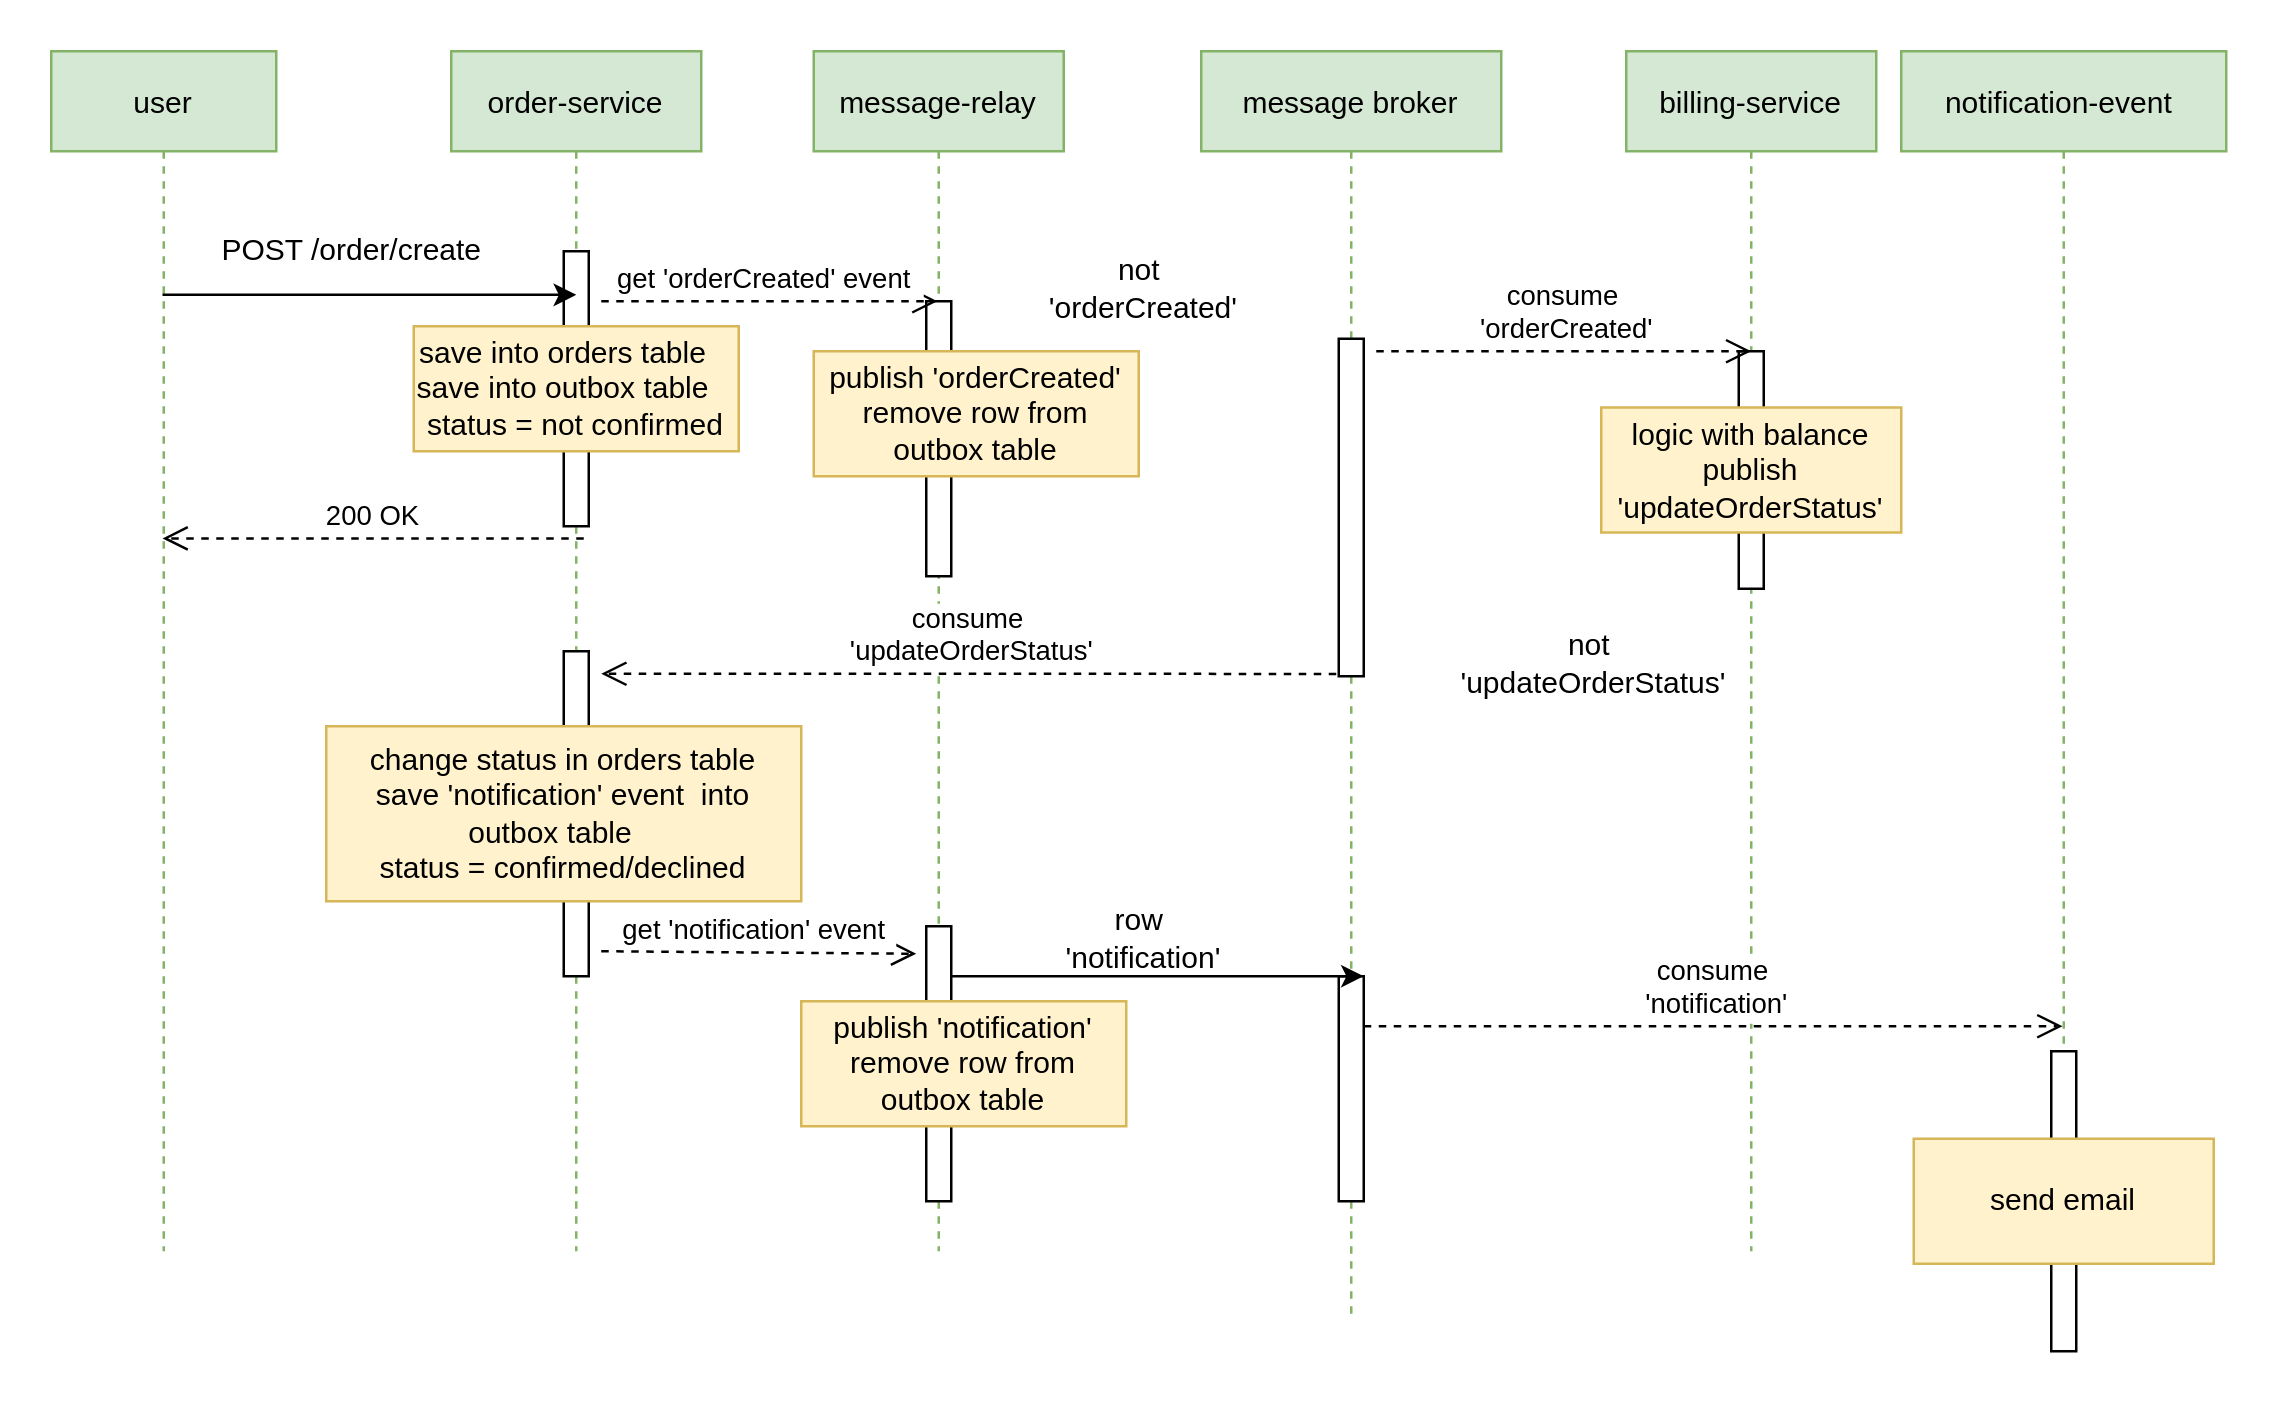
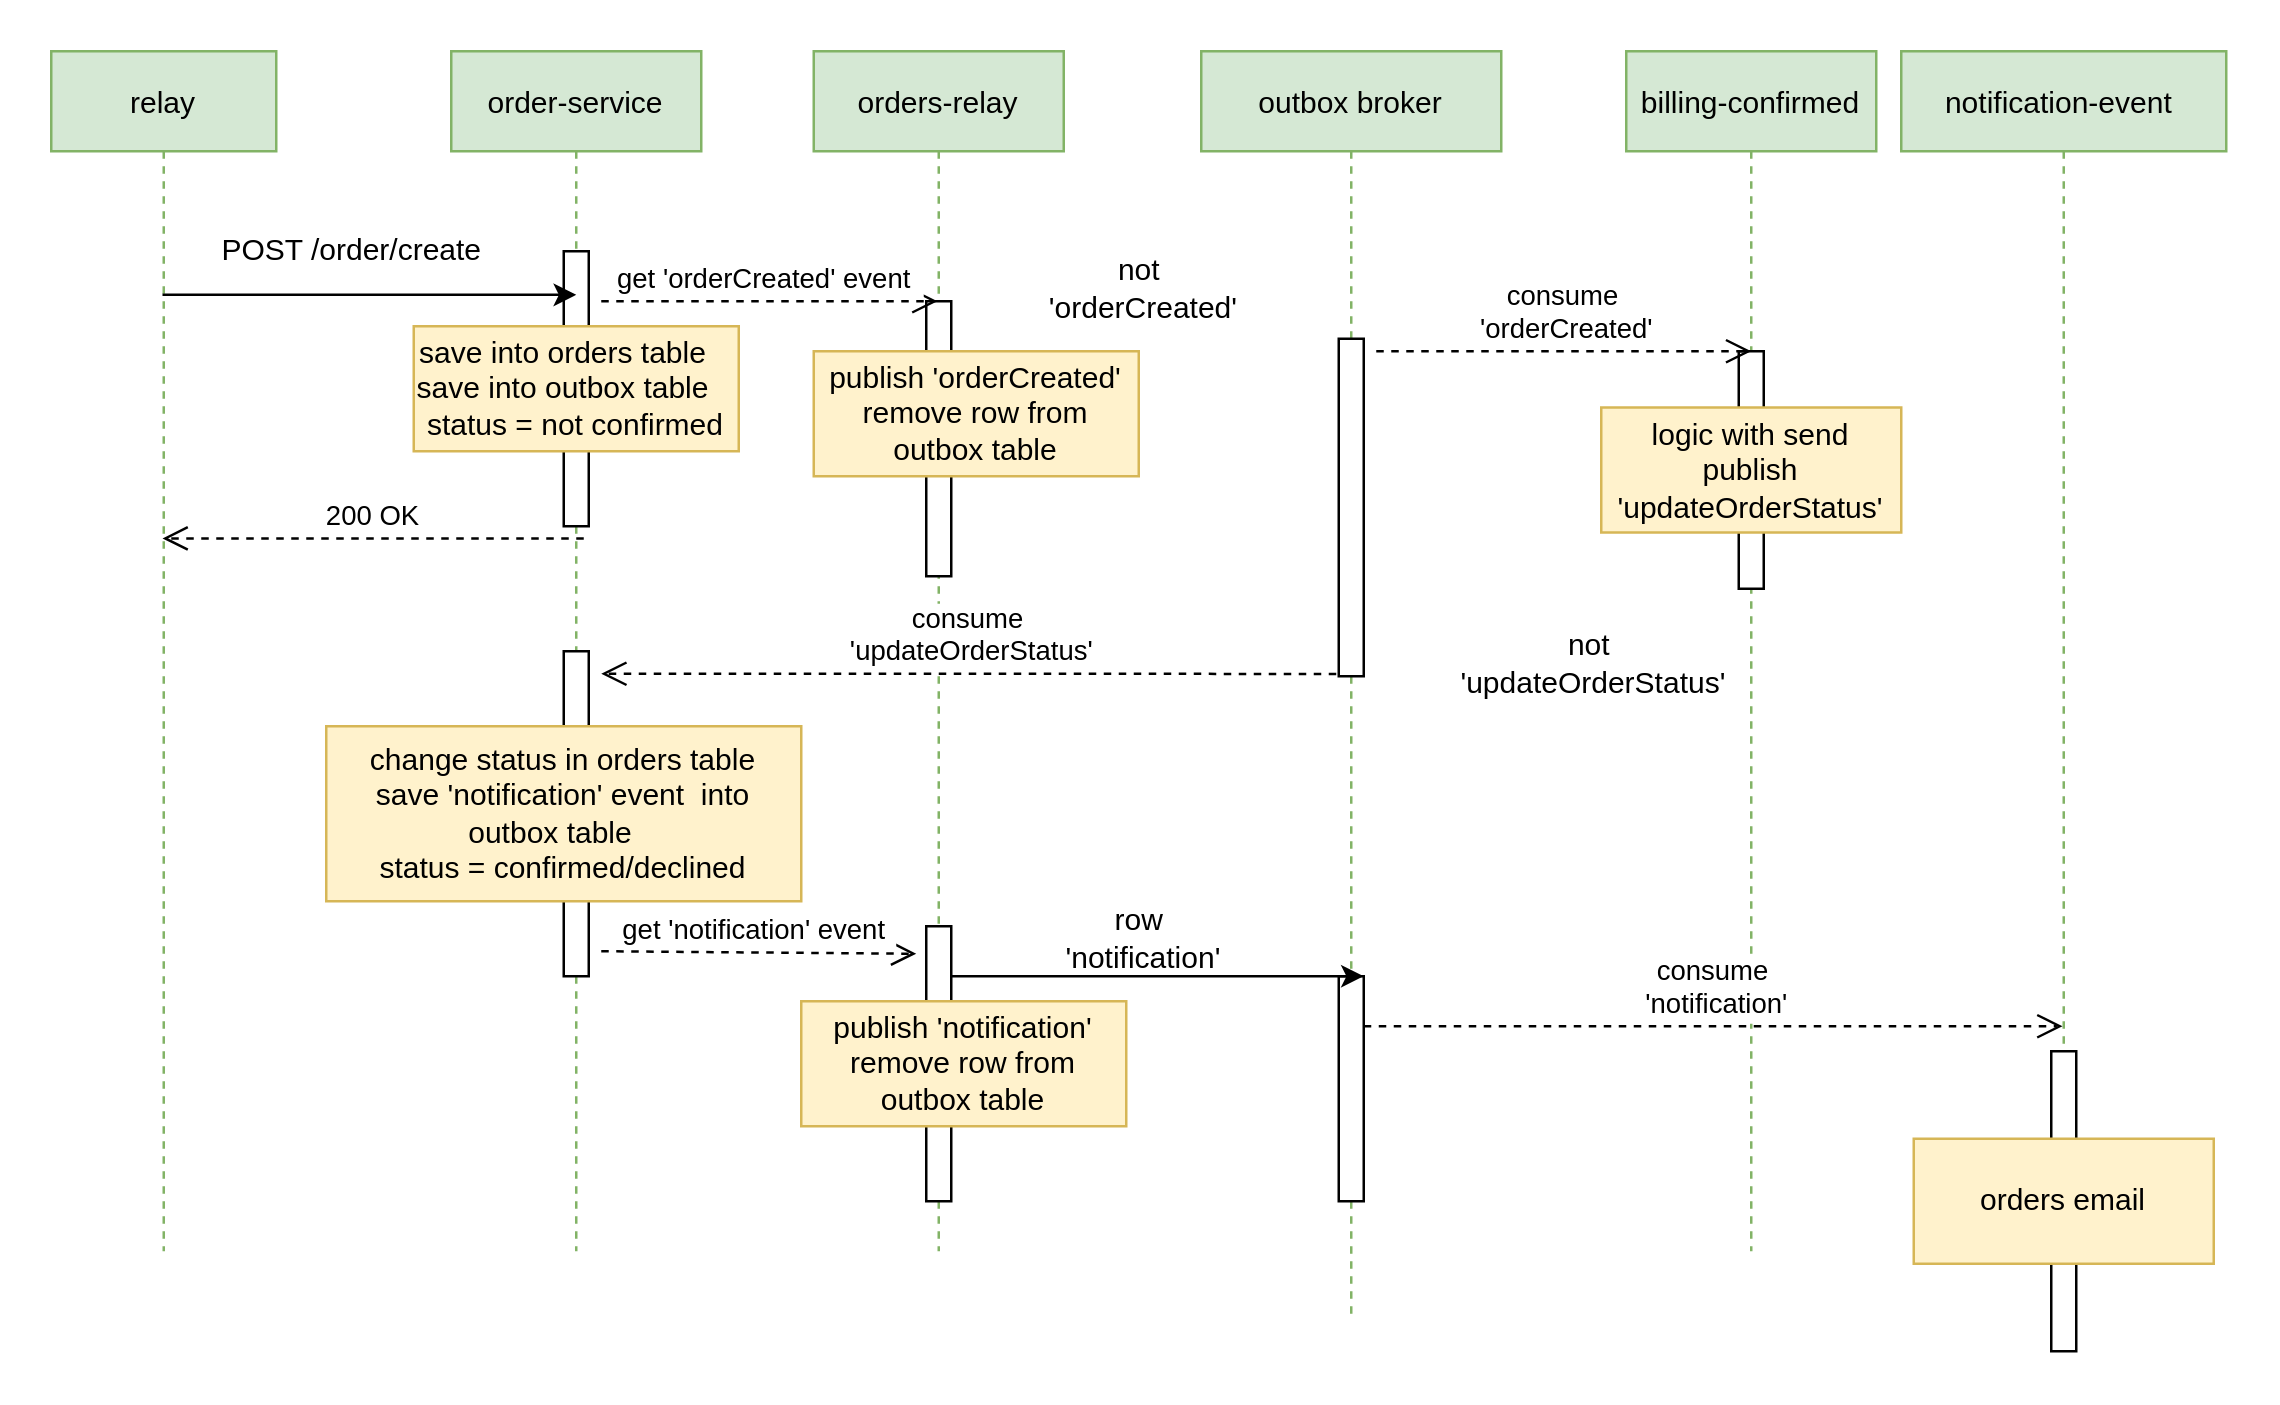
node "user": label "user" -> "relay"
node "message-relay": label "message-relay" -> "orders-relay"
node "message broker": label "message broker" -> "outbox broker"
node "billing-service": label "billing-service" -> "billing-confirmed"
node "logic with balance publish 'updateOrderStatus'": label "logic with balance publish 'updateOrderStatus'" -> "logic with send publish 'updateOrderStatus'"
node "send email": label "send email" -> "orders email"
